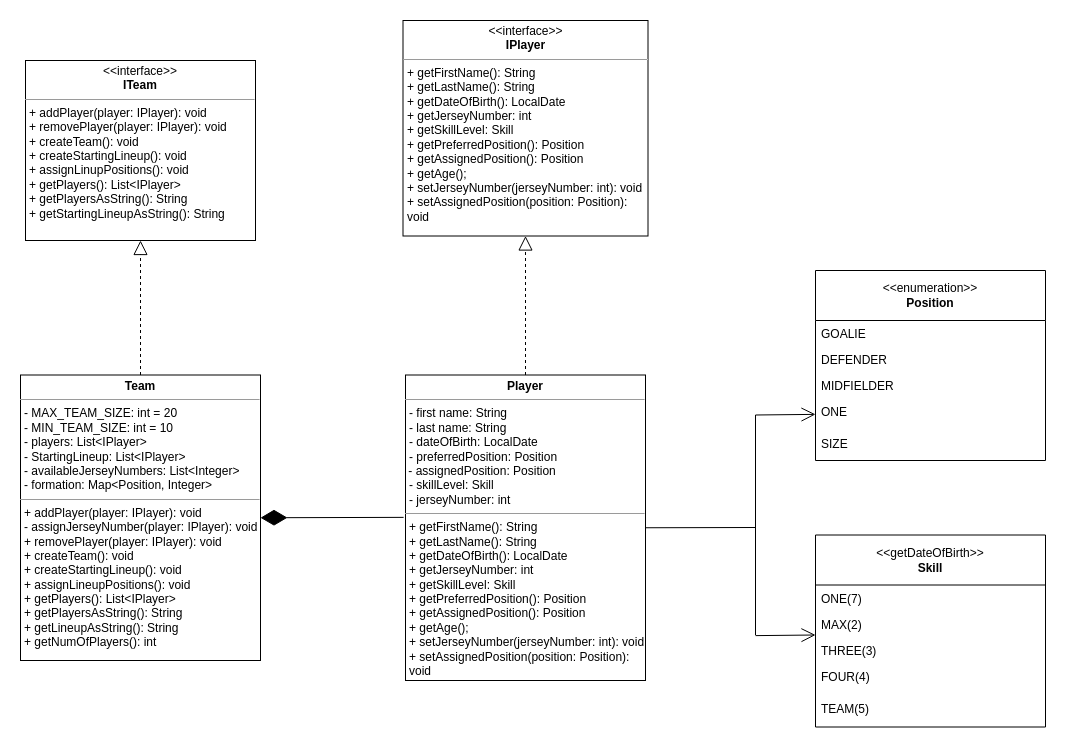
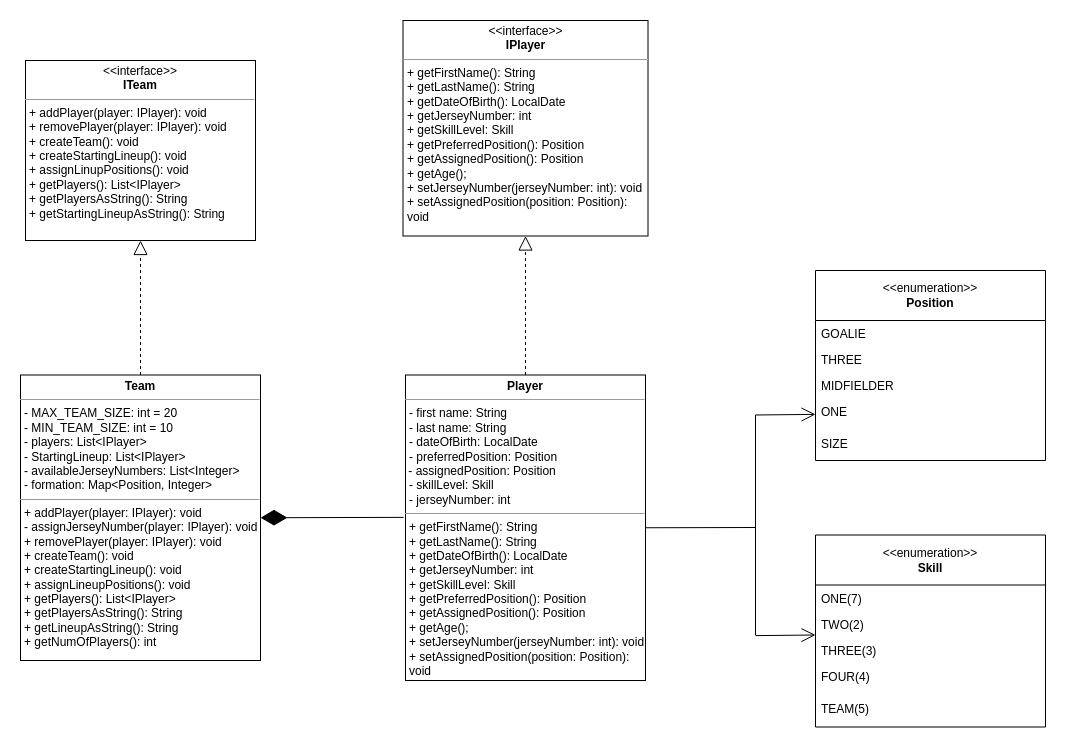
node "DEFENDER": label "DEFENDER" -> "THREE"
node "<<getDateOfBirth>> Skill": label "<<getDateOfBirth>> Skill" -> "<<enumeration>> Skill"
node "MAX(2)": label "MAX(2)" -> "TWO(2)"
